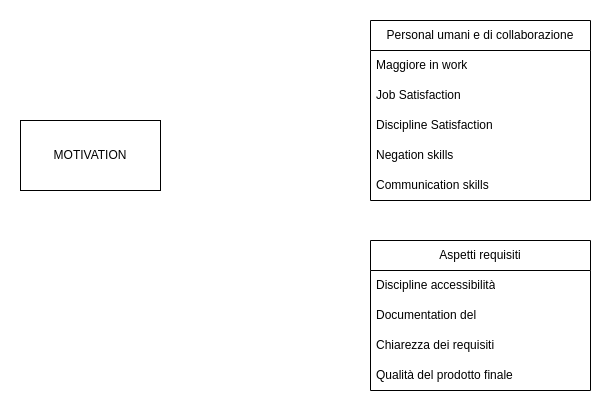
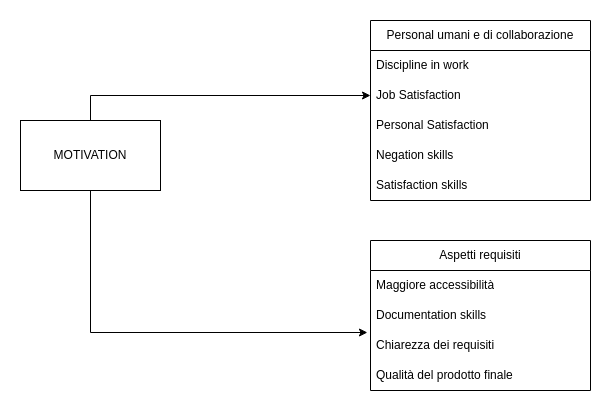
node "Maggiore in work": label "Maggiore in work" -> "Discipline in work"
edge "MOTIVATION" -> "Job Satisfaction": added
node "Discipline Satisfaction": label "Discipline Satisfaction" -> "Personal Satisfaction"
node "Communication skills": label "Communication skills" -> "Satisfaction skills"
node "Discipline accessibilità": label "Discipline accessibilità" -> "Maggiore accessibilità"
node "Documentation del": label "Documentation del" -> "Documentation skills"
edge "MOTIVATION" -> "Chiarezza dei requisiti": added
